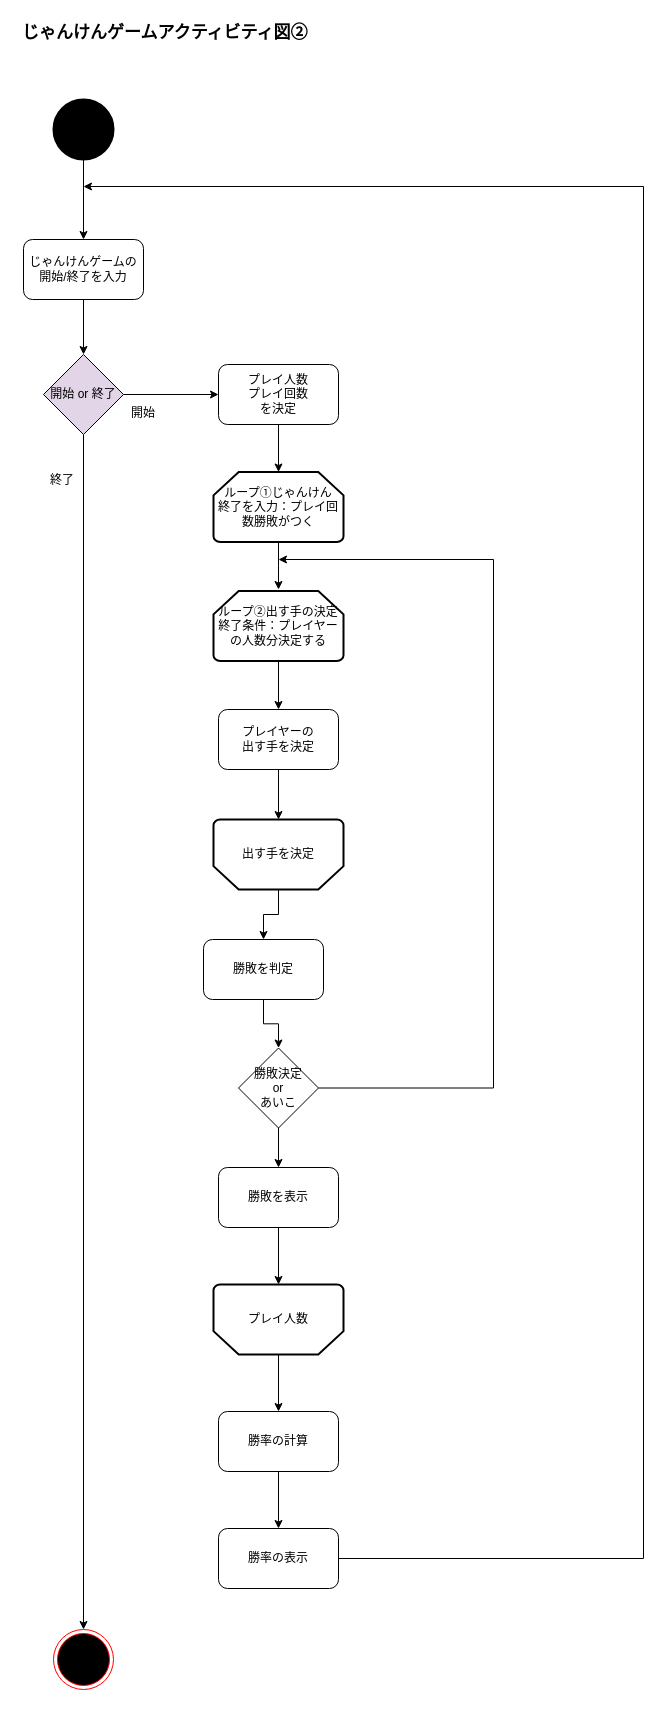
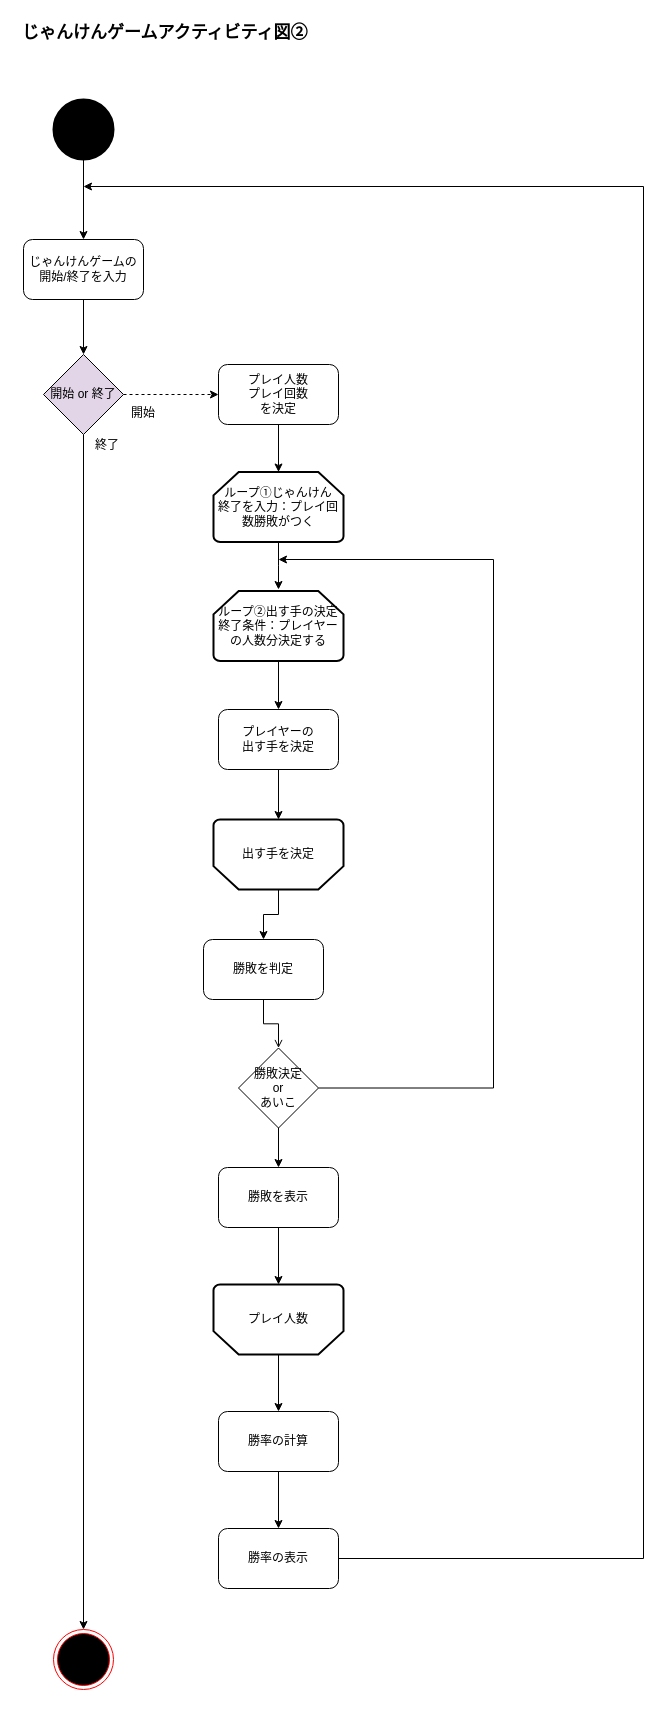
edge "開始 or 終了" -> "プレイ人数 プレイ回数 を決定": style solid -> dashed
node "終了": moved (69, 481) -> (114, 446)
edge "勝敗を判定" -> "勝敗決定 or あいこ": arrowhead classic -> open
